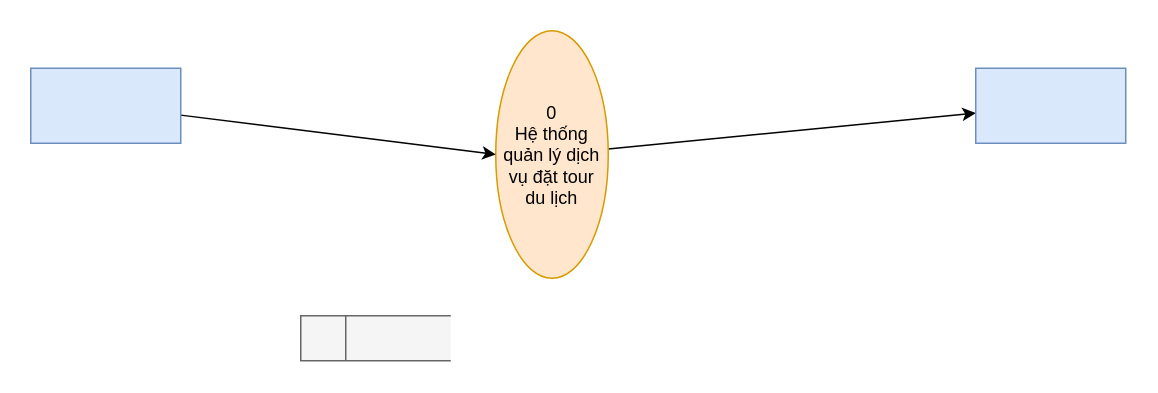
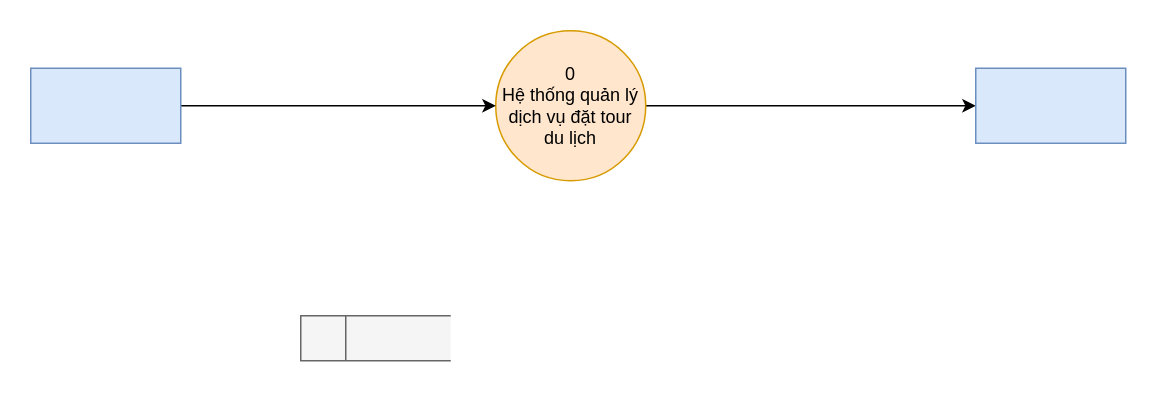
node "0 Hệ thống quản lý dịch vụ đặt tour du lịch": size 113x248 -> 150x150
